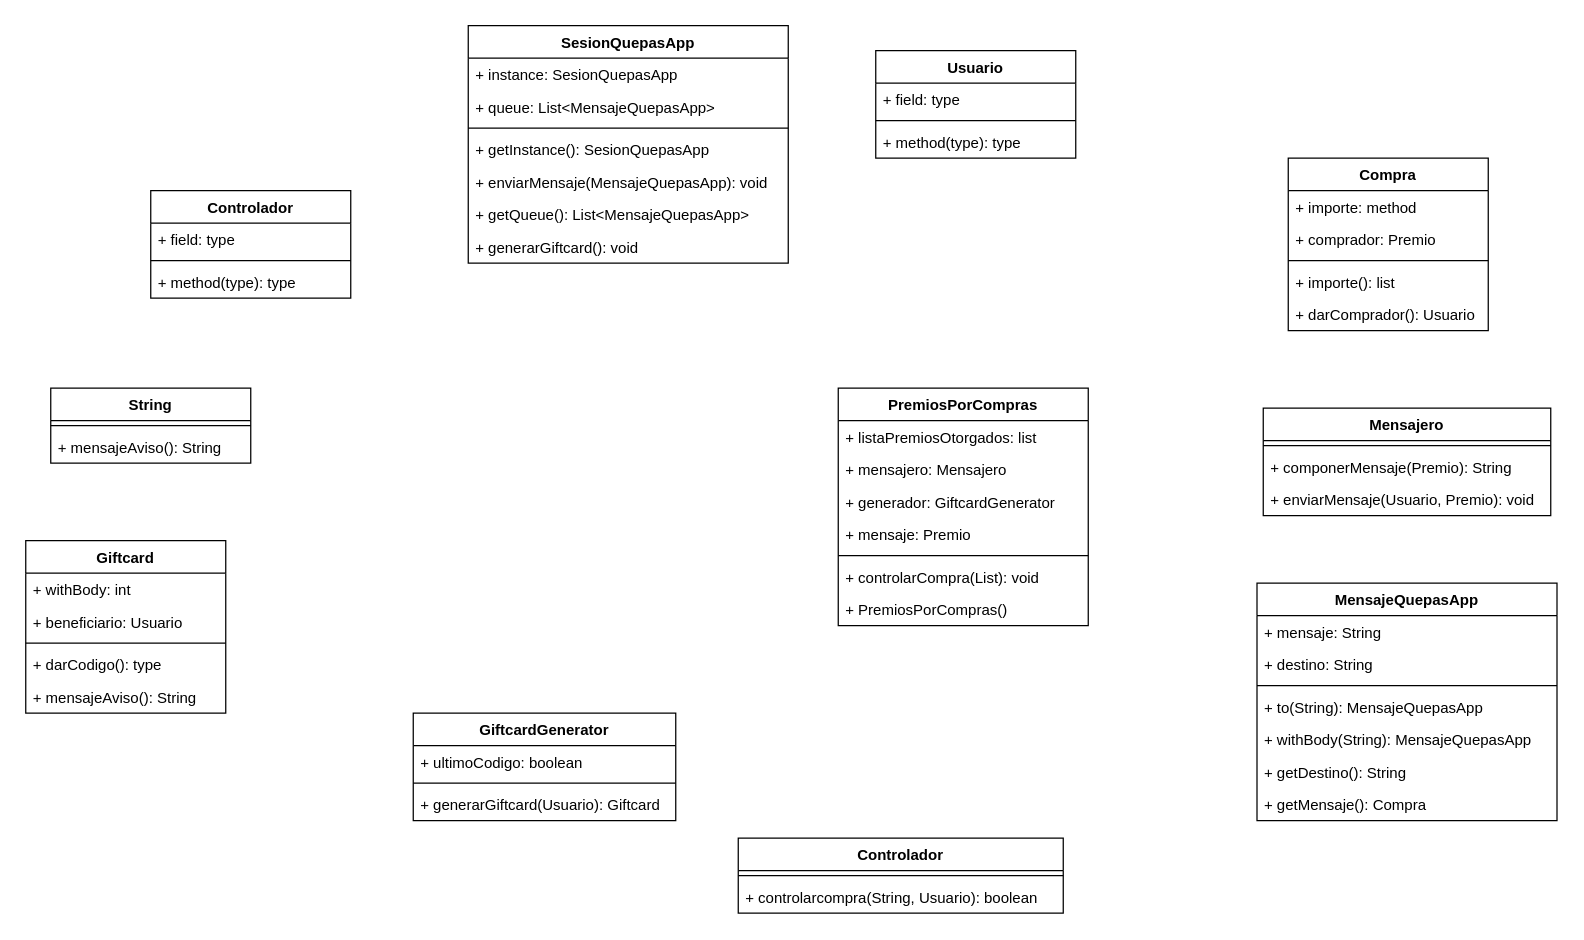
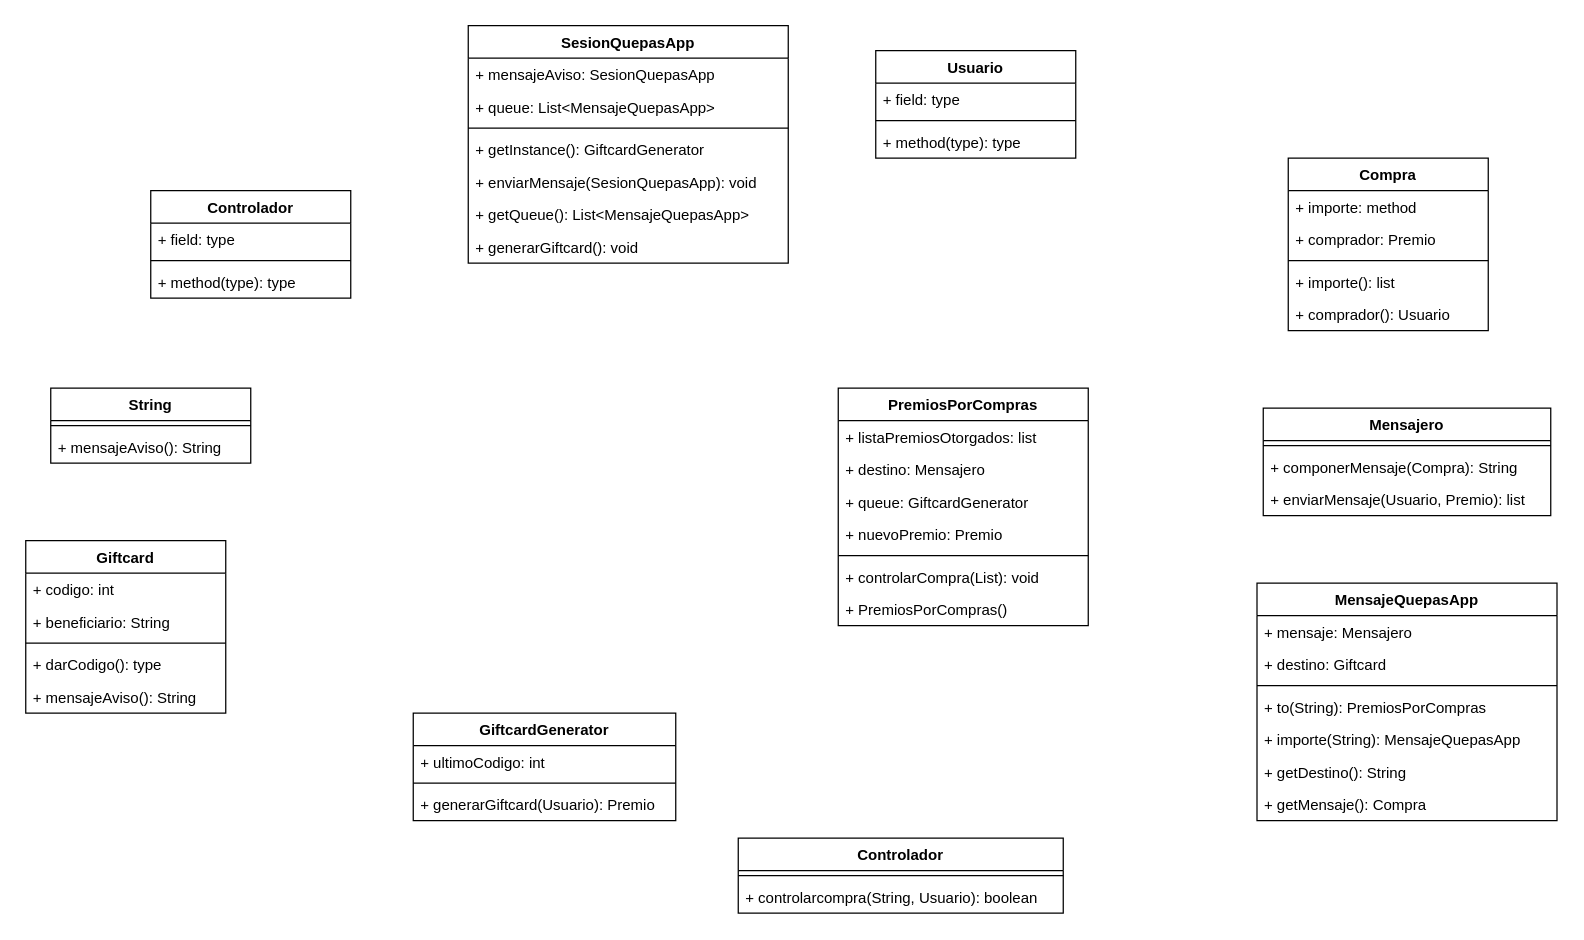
node "+ instance: SesionQuepasApp": label "+ instance: SesionQuepasApp" -> "+ mensajeAviso: SesionQuepasApp"
node "+ getInstance(): SesionQuepasApp": label "+ getInstance(): SesionQuepasApp" -> "+ getInstance(): GiftcardGenerator"
node "+ enviarMensaje(MensajeQuepasApp): void": label "+ enviarMensaje(MensajeQuepasApp): void" -> "+ enviarMensaje(SesionQuepasApp): void"
node "+ darComprador(): Usuario": label "+ darComprador(): Usuario" -> "+ comprador(): Usuario"
node "+ componerMensaje(Premio): String": label "+ componerMensaje(Premio): String" -> "+ componerMensaje(Compra): String"
node "+ mensajero: Mensajero": label "+ mensajero: Mensajero" -> "+ destino: Mensajero"
node "+ enviarMensaje(Usuario, Premio): void": label "+ enviarMensaje(Usuario, Premio): void" -> "+ enviarMensaje(Usuario, Premio): list"
node "+ generador: GiftcardGenerator": label "+ generador: GiftcardGenerator" -> "+ queue: GiftcardGenerator"
node "+ mensaje: Premio": label "+ mensaje: Premio" -> "+ nuevoPremio: Premio"
node "+ withBody: int": label "+ withBody: int" -> "+ codigo: int"
node "+ beneficiario: Usuario": label "+ beneficiario: Usuario" -> "+ beneficiario: String"
node "+ mensaje: String": label "+ mensaje: String" -> "+ mensaje: Mensajero"
node "+ destino: String": label "+ destino: String" -> "+ destino: Giftcard"
node "+ to(String): MensajeQuepasApp": label "+ to(String): MensajeQuepasApp" -> "+ to(String): PremiosPorCompras"
node "+ withBody(String): MensajeQuepasApp": label "+ withBody(String): MensajeQuepasApp" -> "+ importe(String): MensajeQuepasApp"
node "+ ultimoCodigo: boolean": label "+ ultimoCodigo: boolean" -> "+ ultimoCodigo: int"
node "+ generarGiftcard(Usuario): Giftcard": label "+ generarGiftcard(Usuario): Giftcard" -> "+ generarGiftcard(Usuario): Premio"
